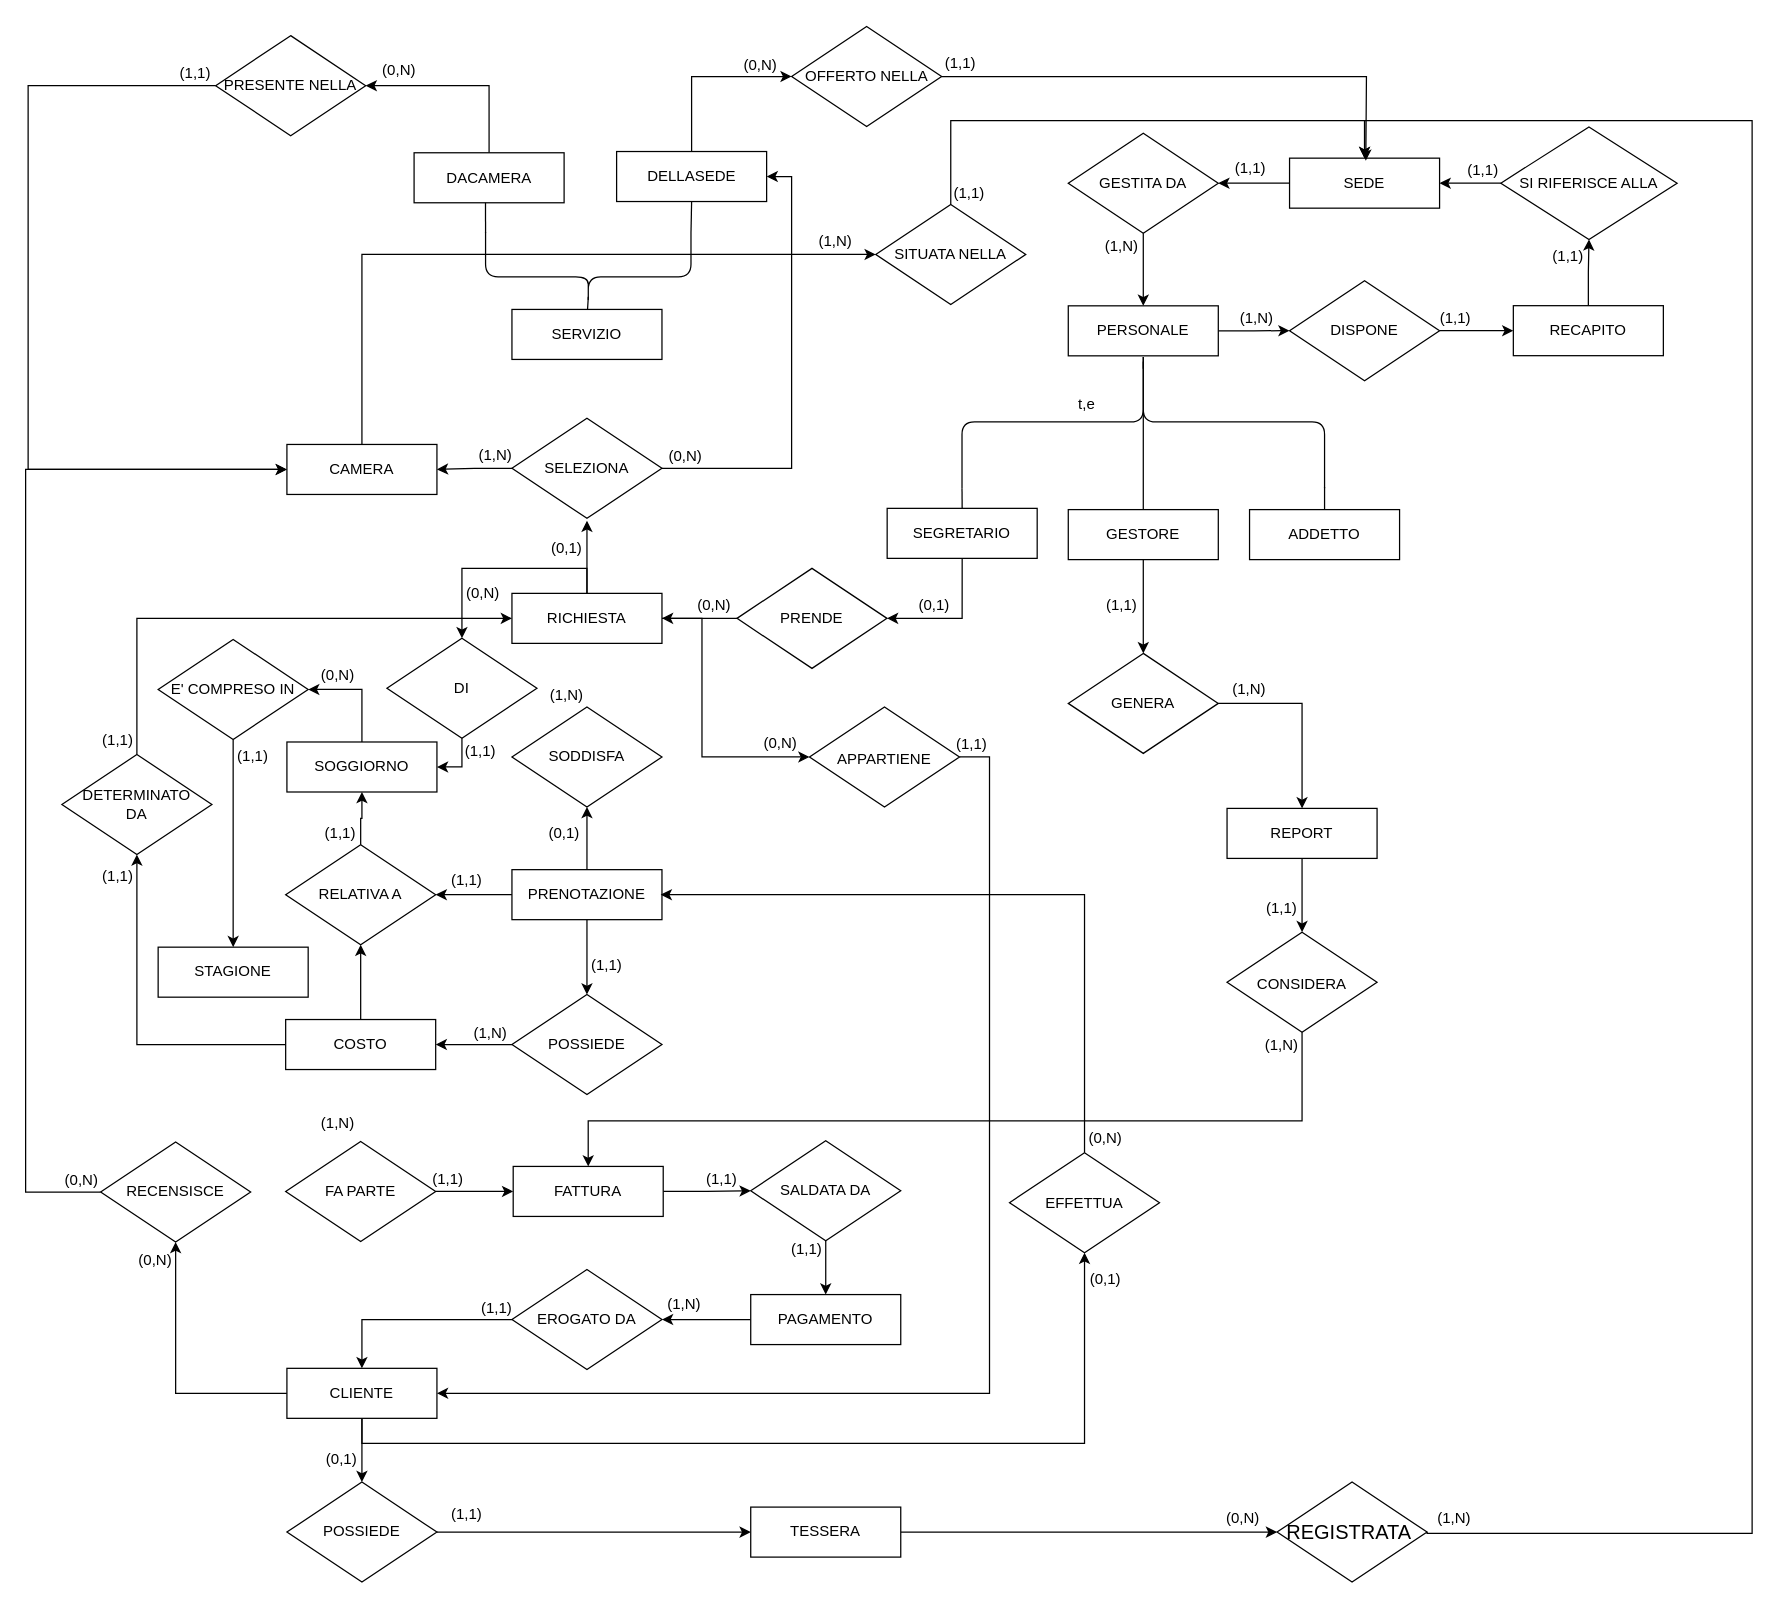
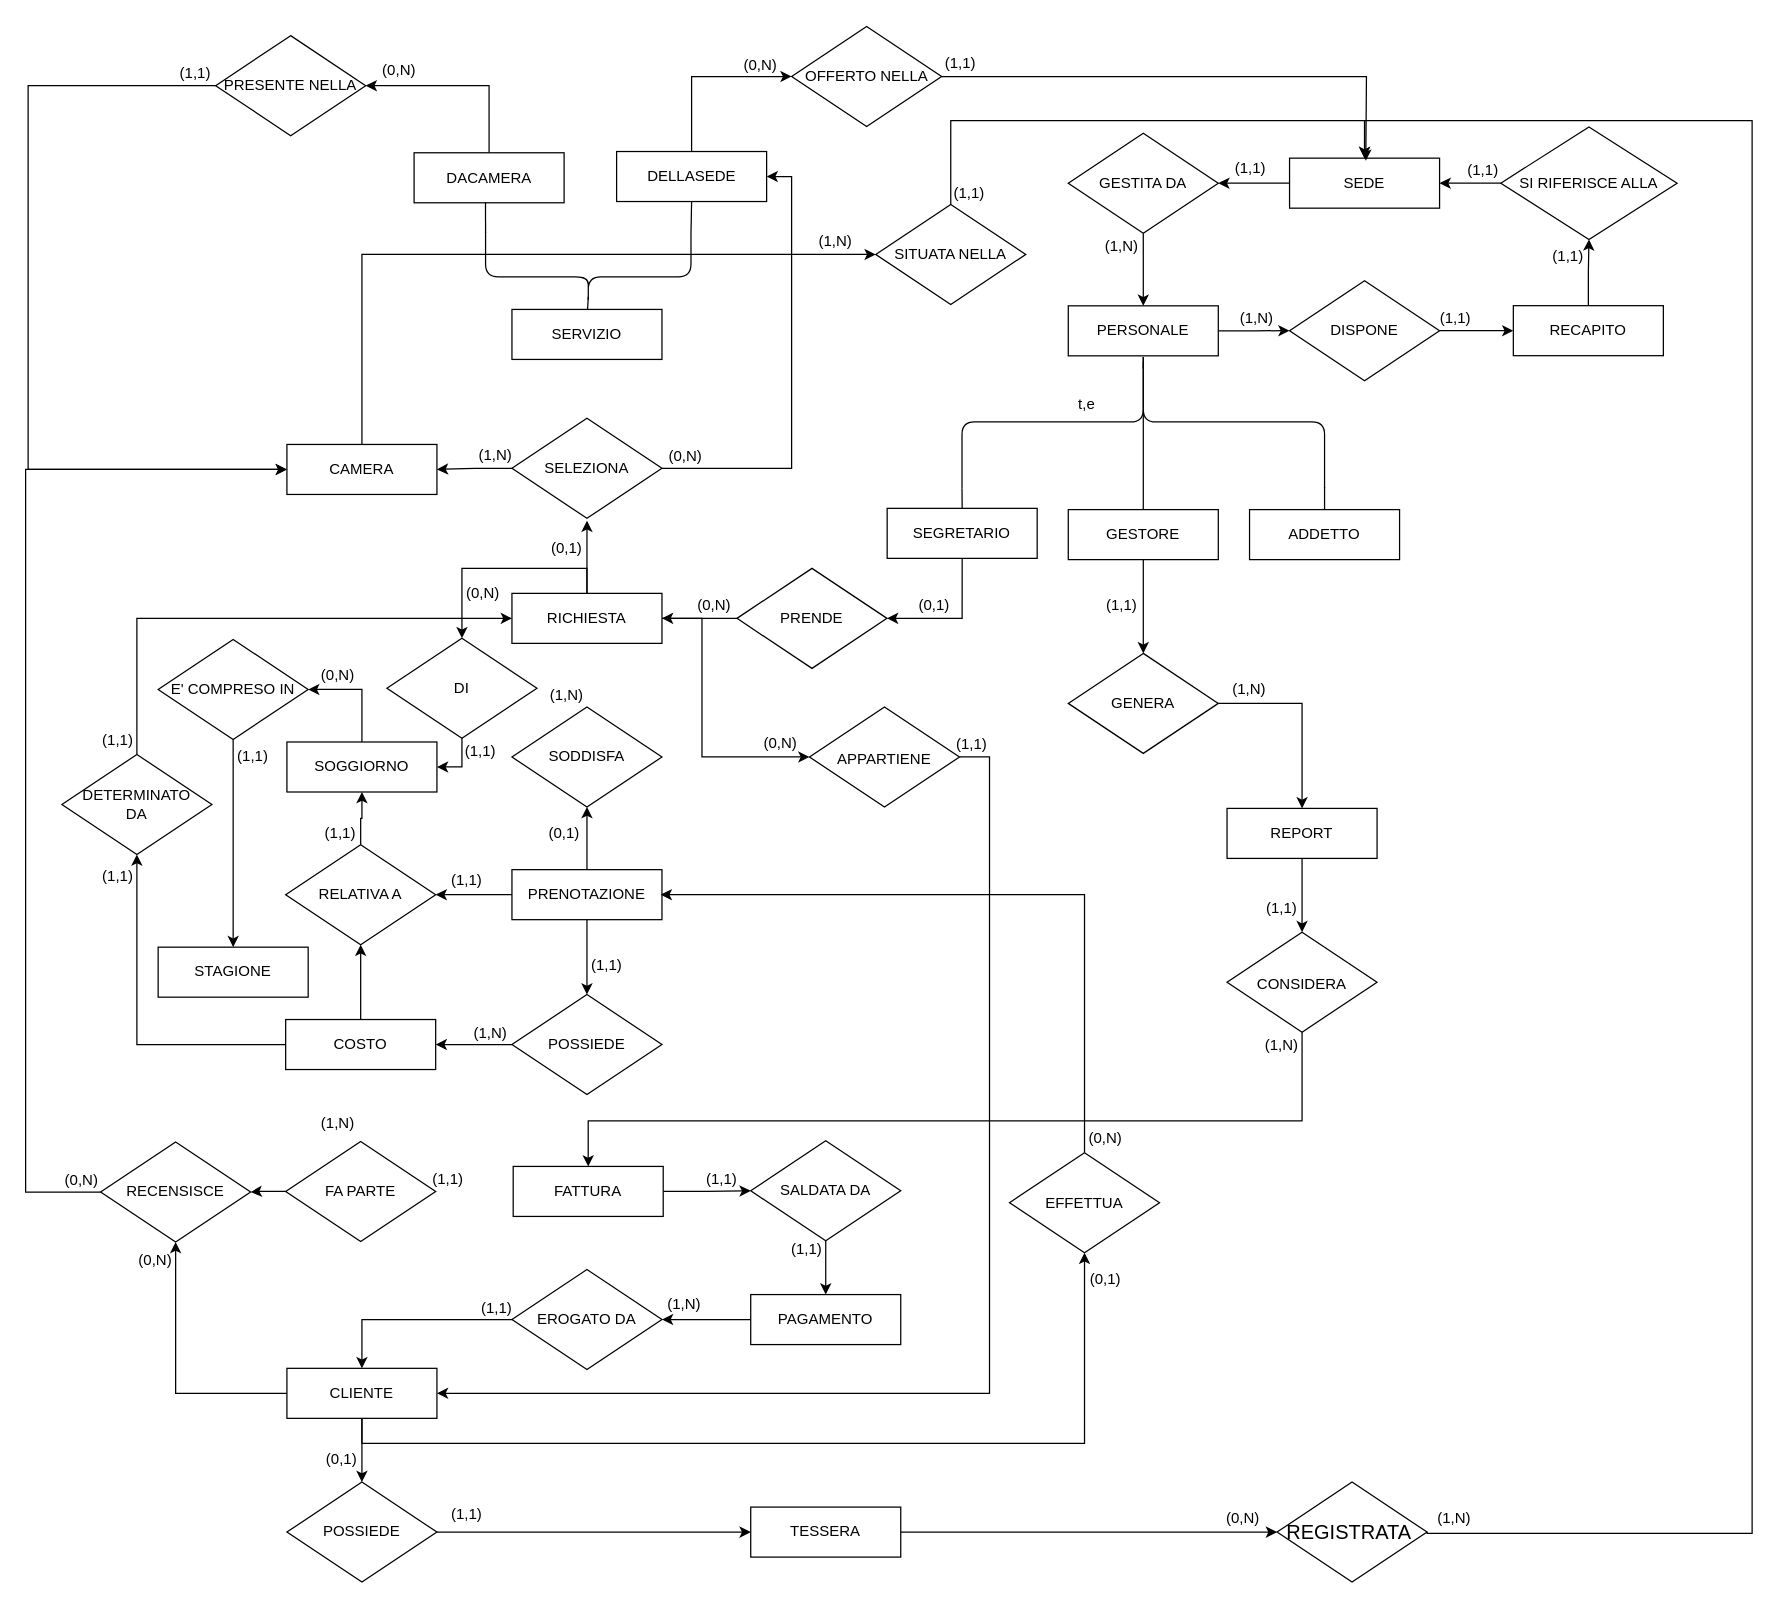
edge "FA PARTE" -> "FATTURA": now "FA PARTE" -> "RECENSISCE"
